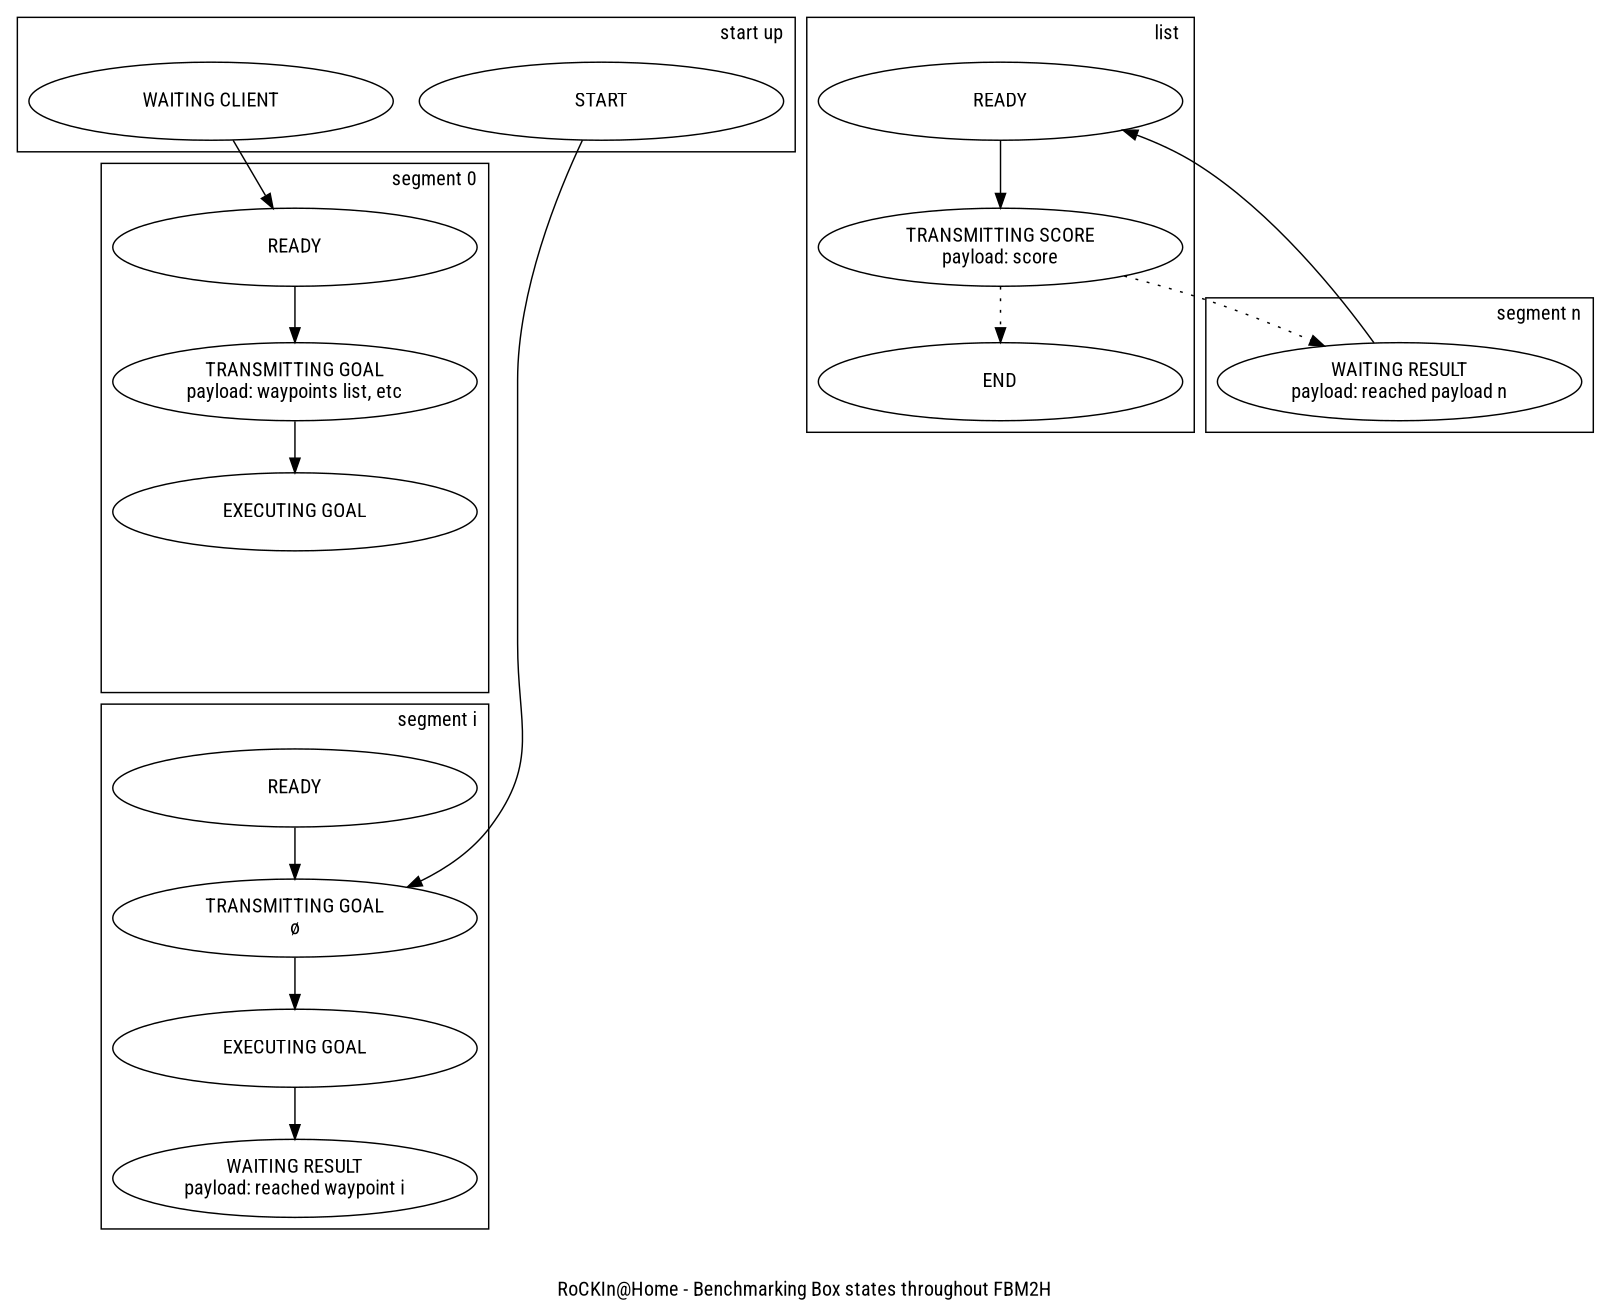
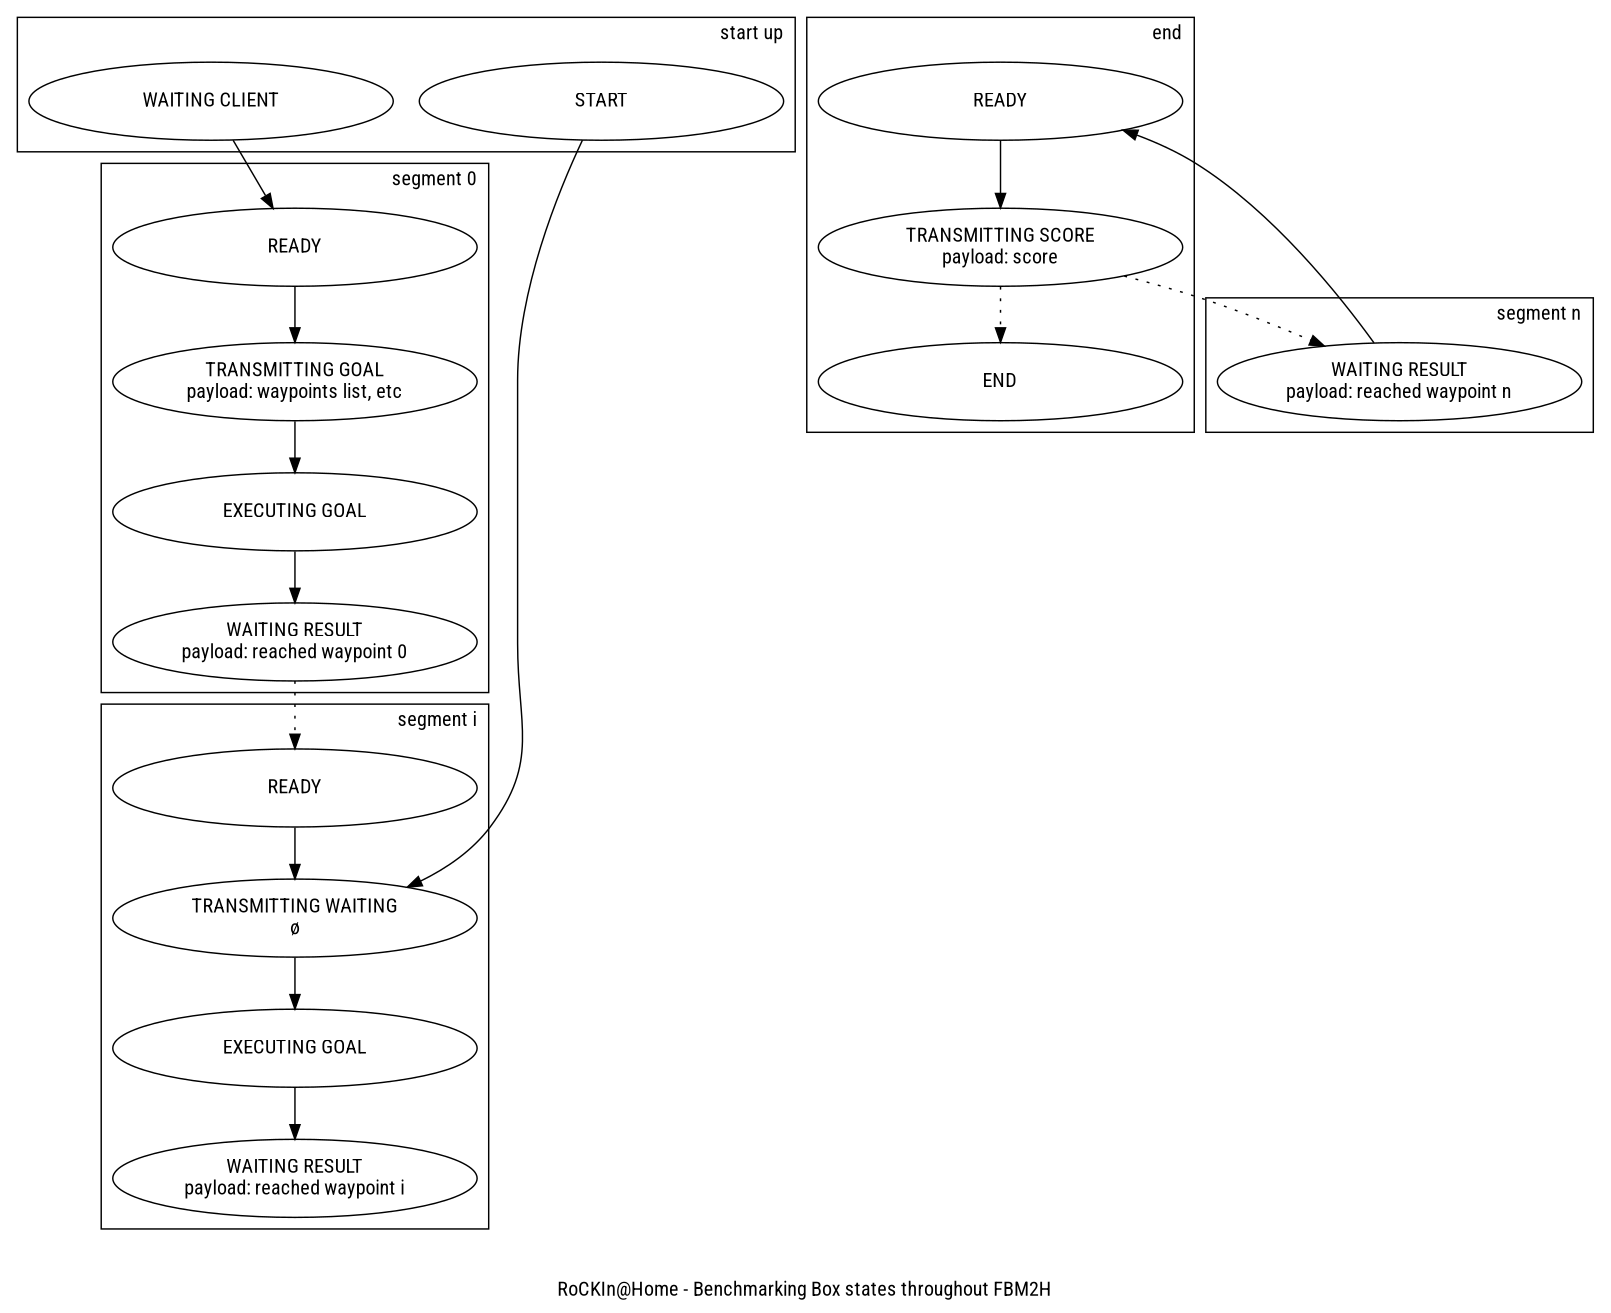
cluster "list": label "list" -> "end"
node "WAITING RESULT payload: reached payload n": label "WAITING RESULT payload: reached payload n" -> "WAITING RESULT payload: reached waypoint n"
node "WAITING RESULT payload: reached waypoint 0": added
node "TRANSMITTING GOAL ø": label "TRANSMITTING GOAL ø" -> "TRANSMITTING WAITING ø"
